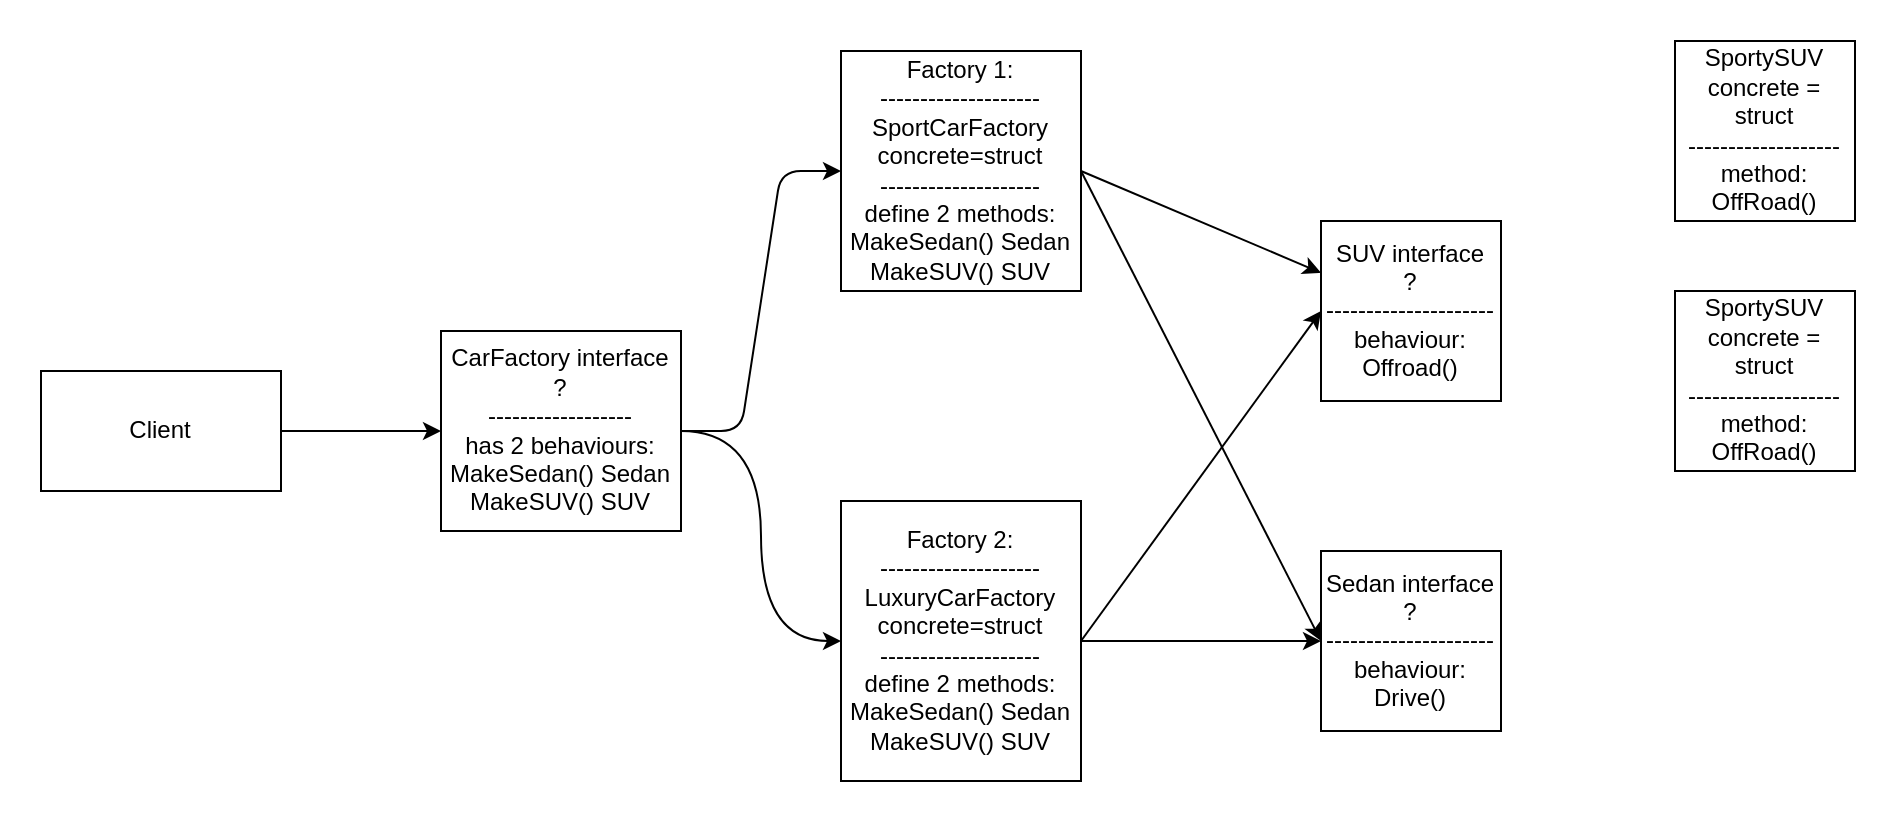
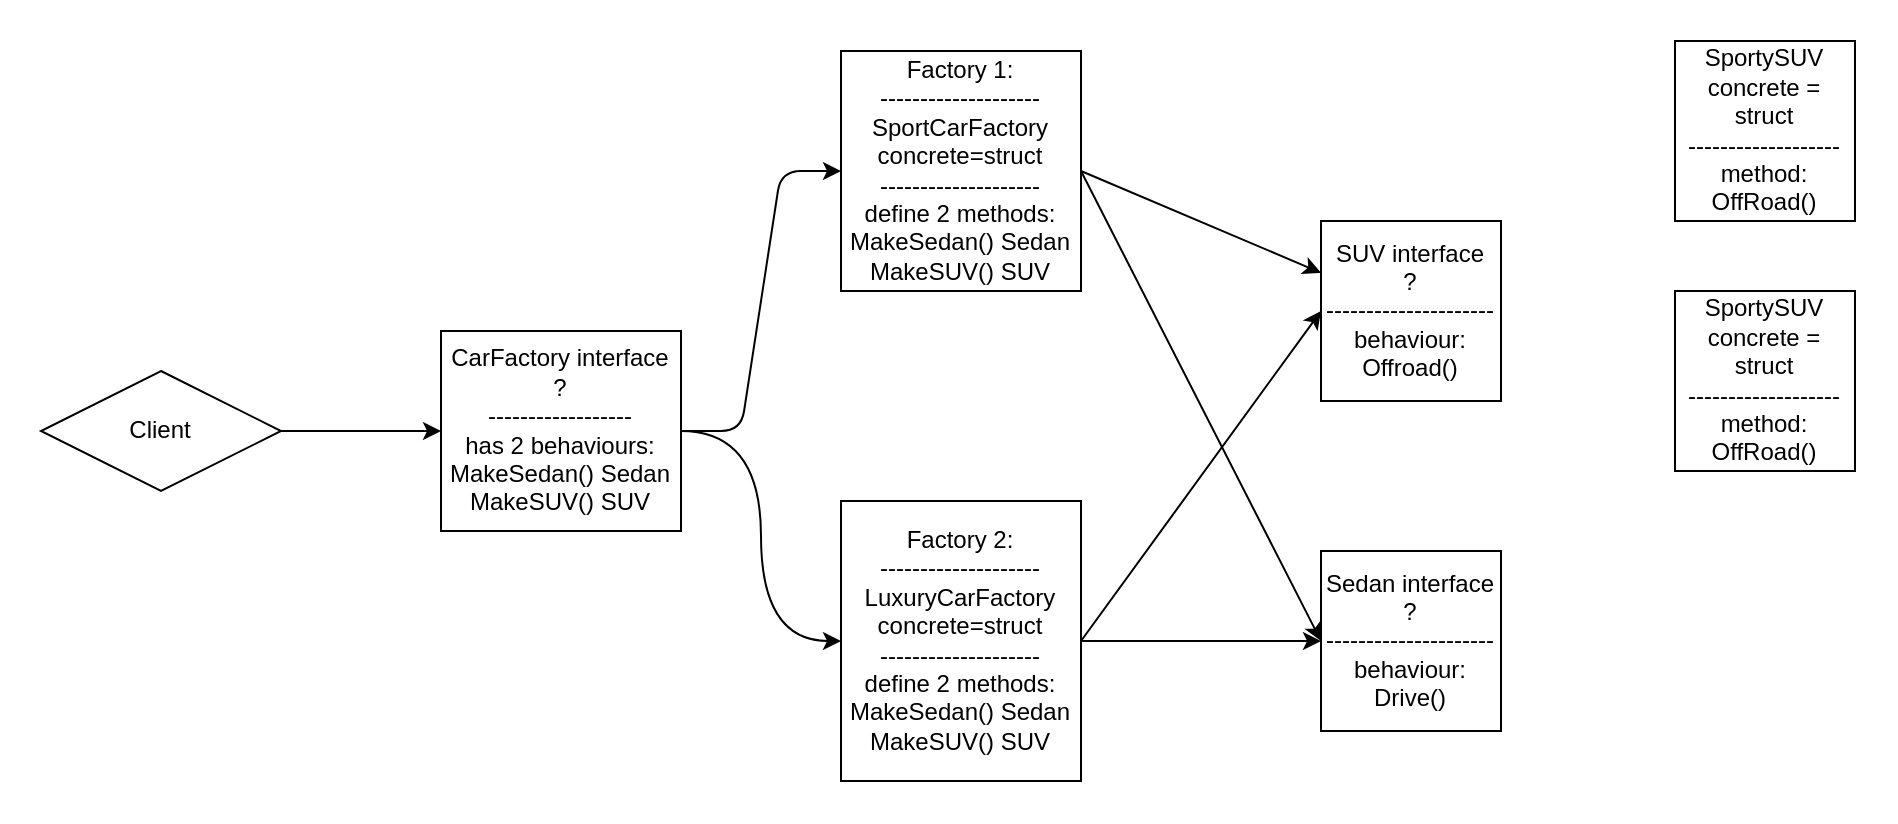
node "Client": shape rectangle -> diamond
